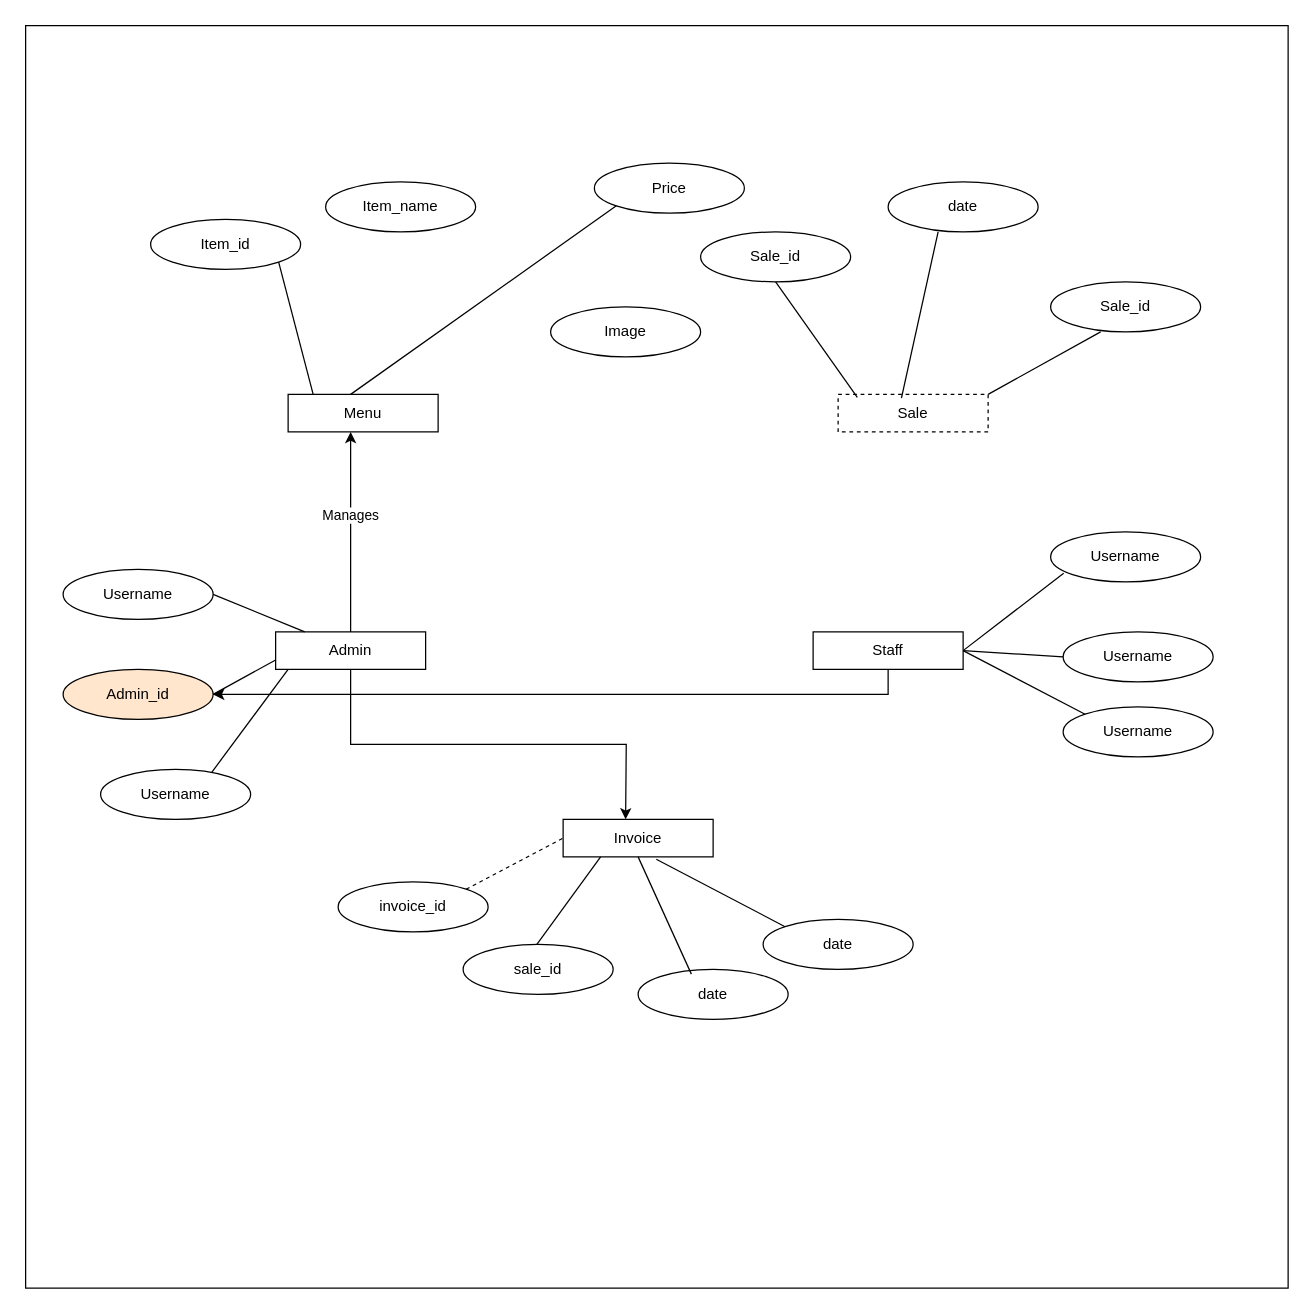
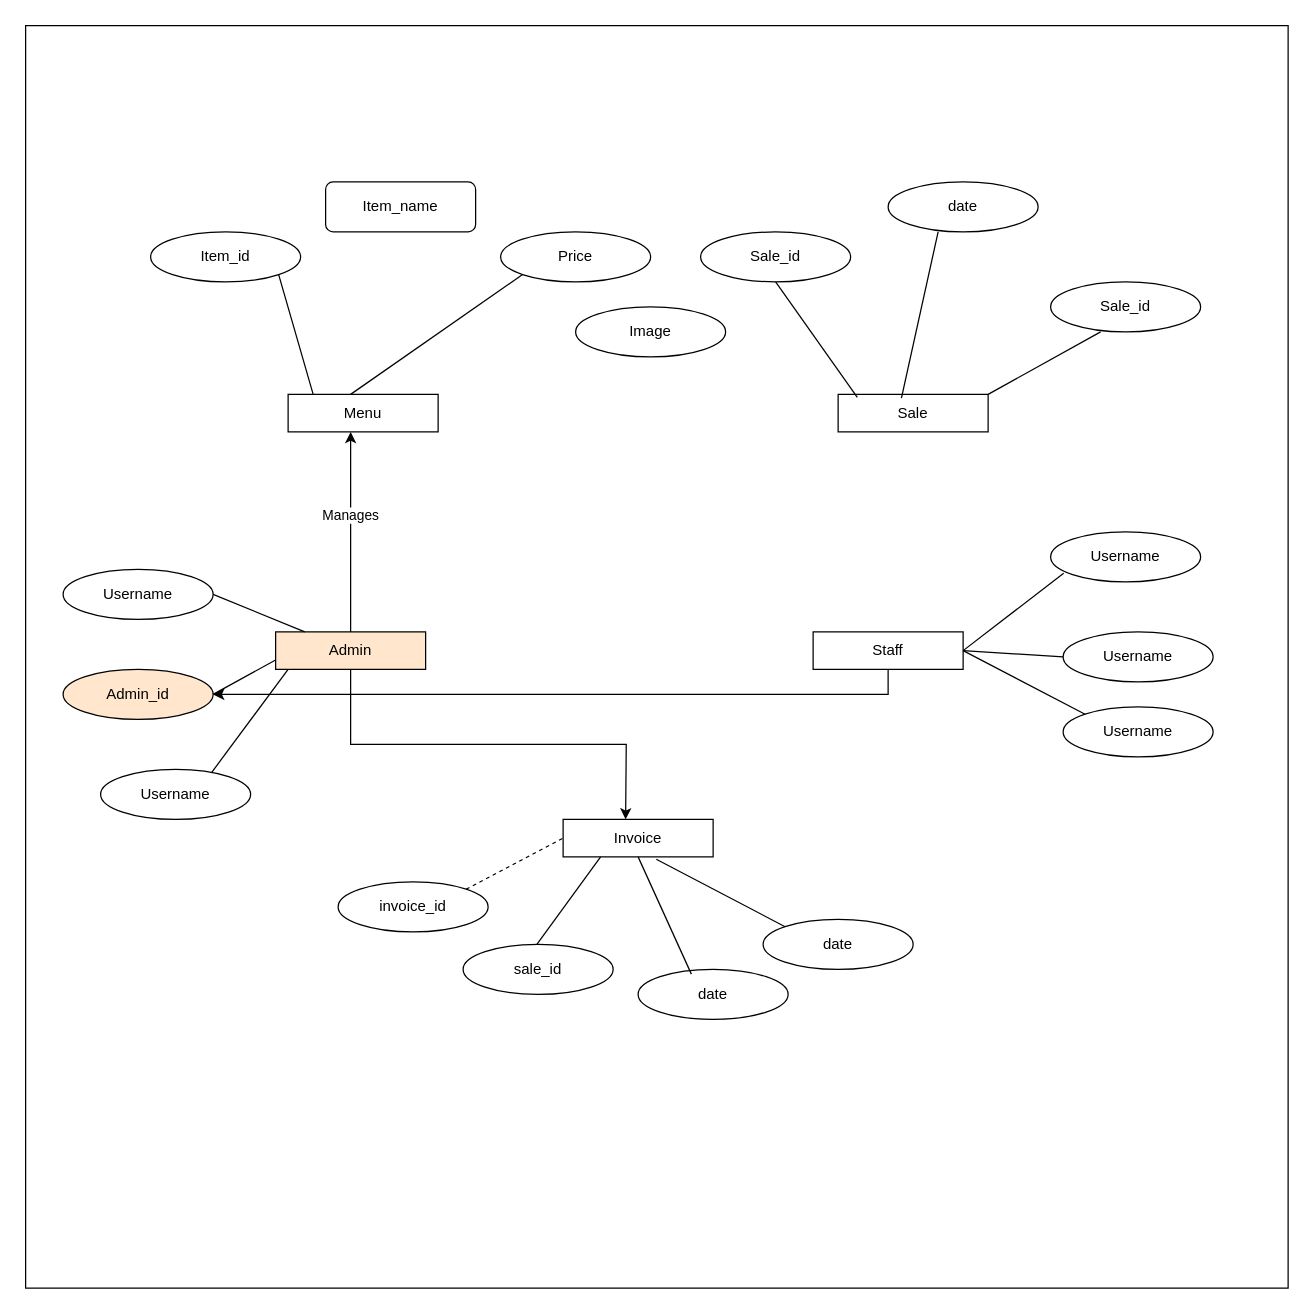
node "Price": moved (669, 188) -> (576, 257)
node "Item_name": shape ellipse -> rounded rectangle
node "Item_id": moved (226, 244) -> (226, 257)
node "Image": moved (626, 332) -> (651, 332)
node "Sale": style dashed -> solid
node "Admin": fillcolor #ffffff -> #ffe6cc
